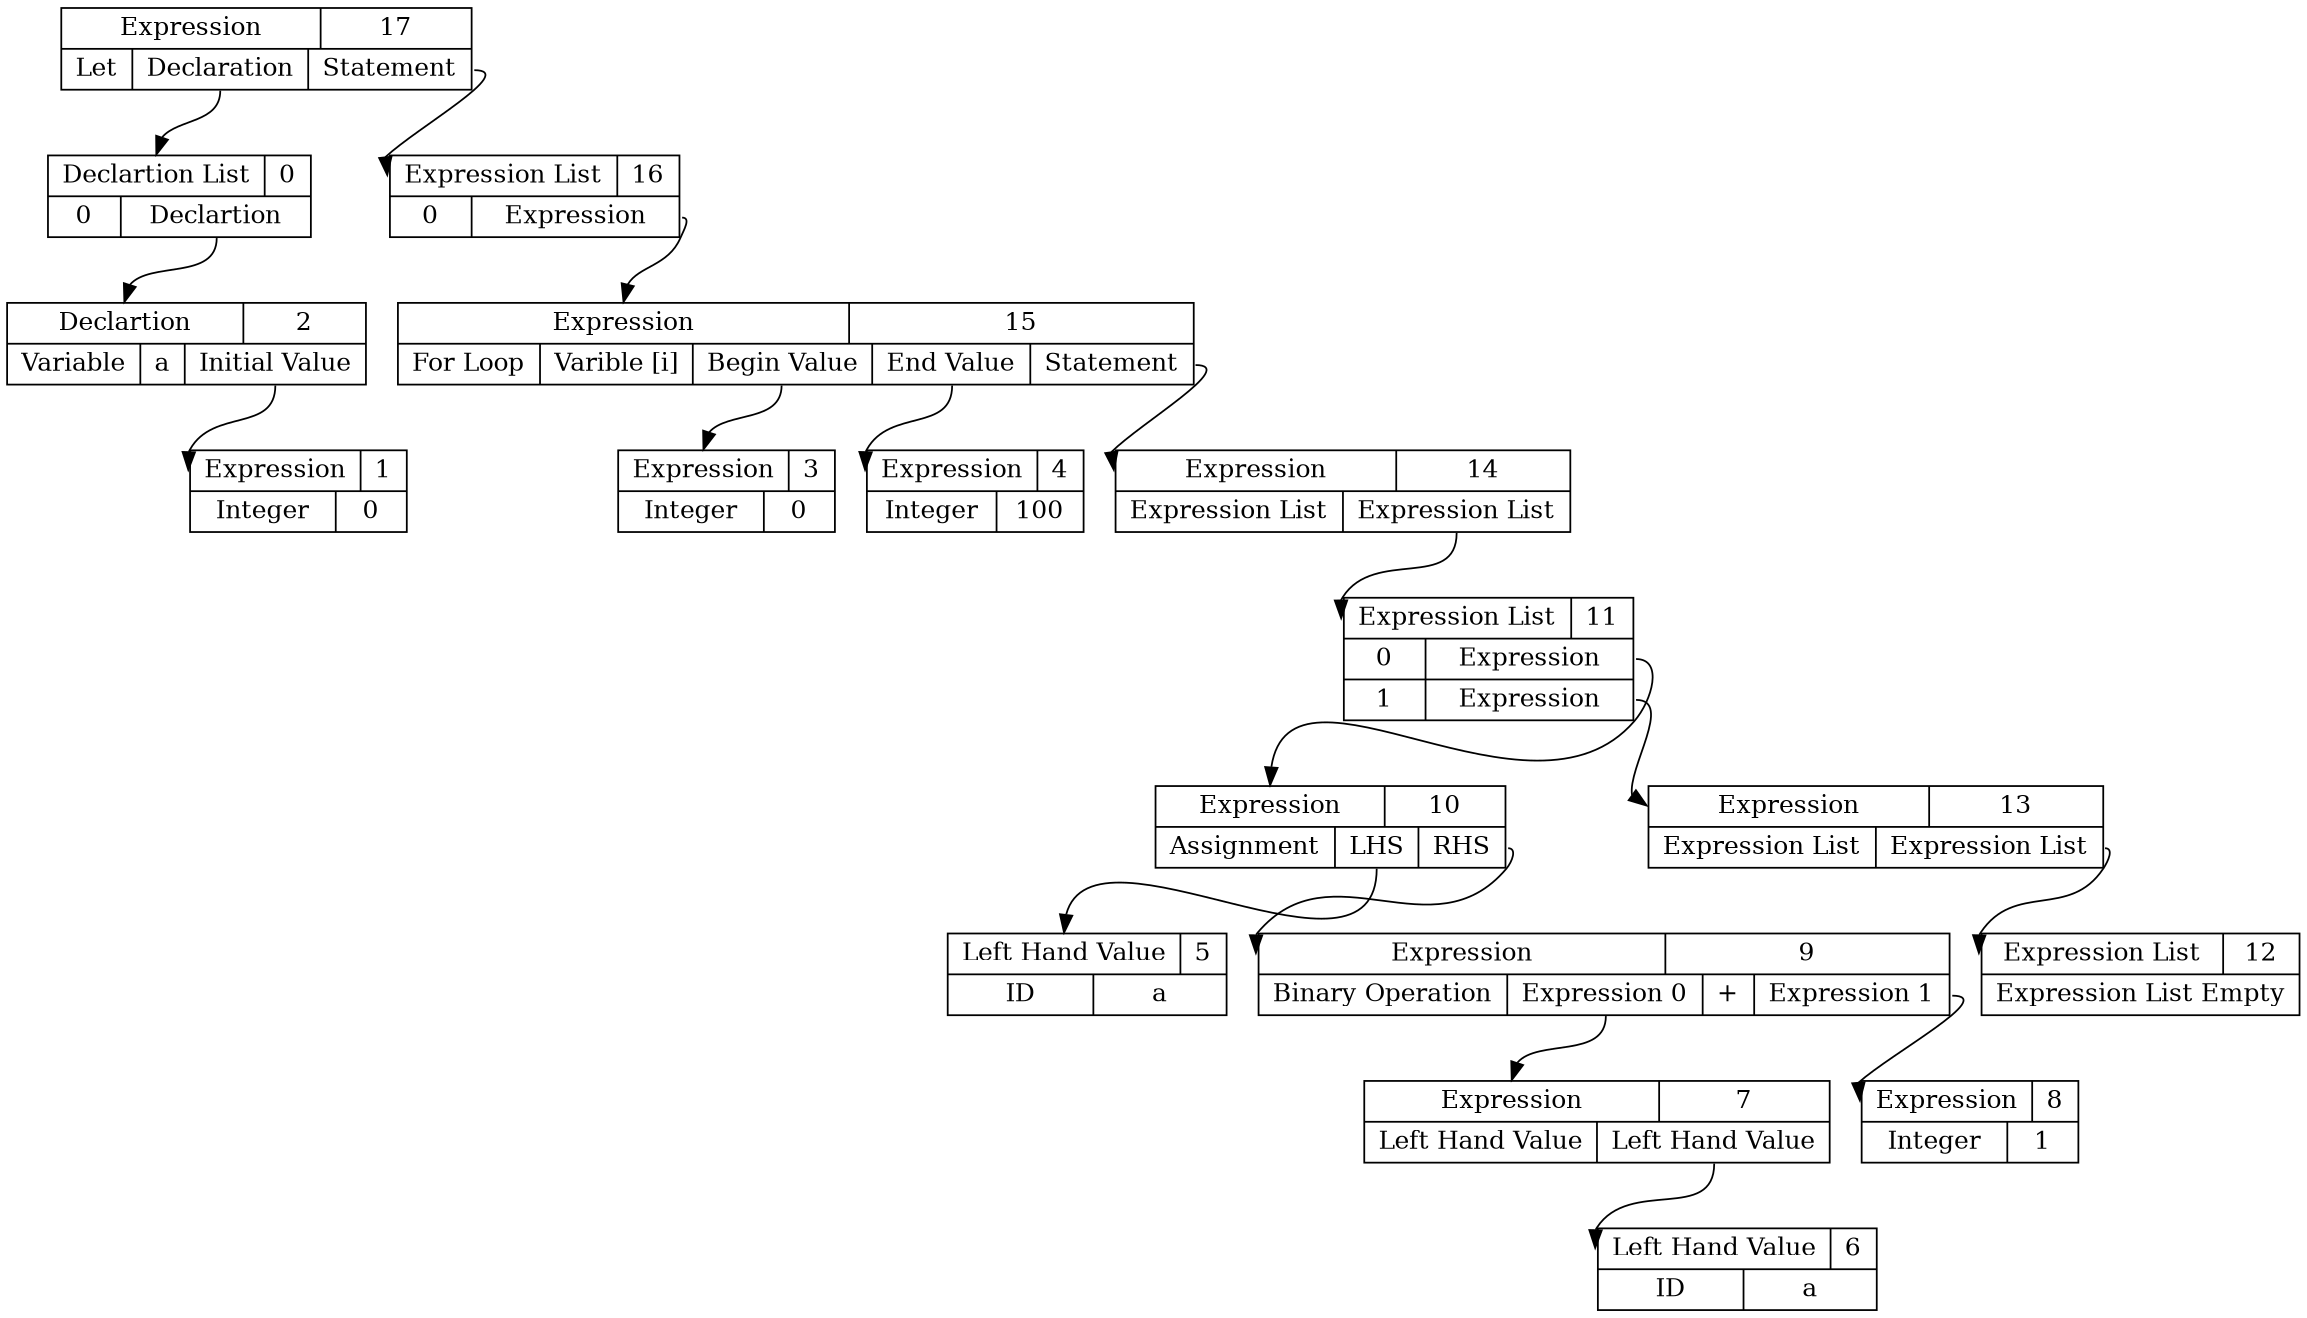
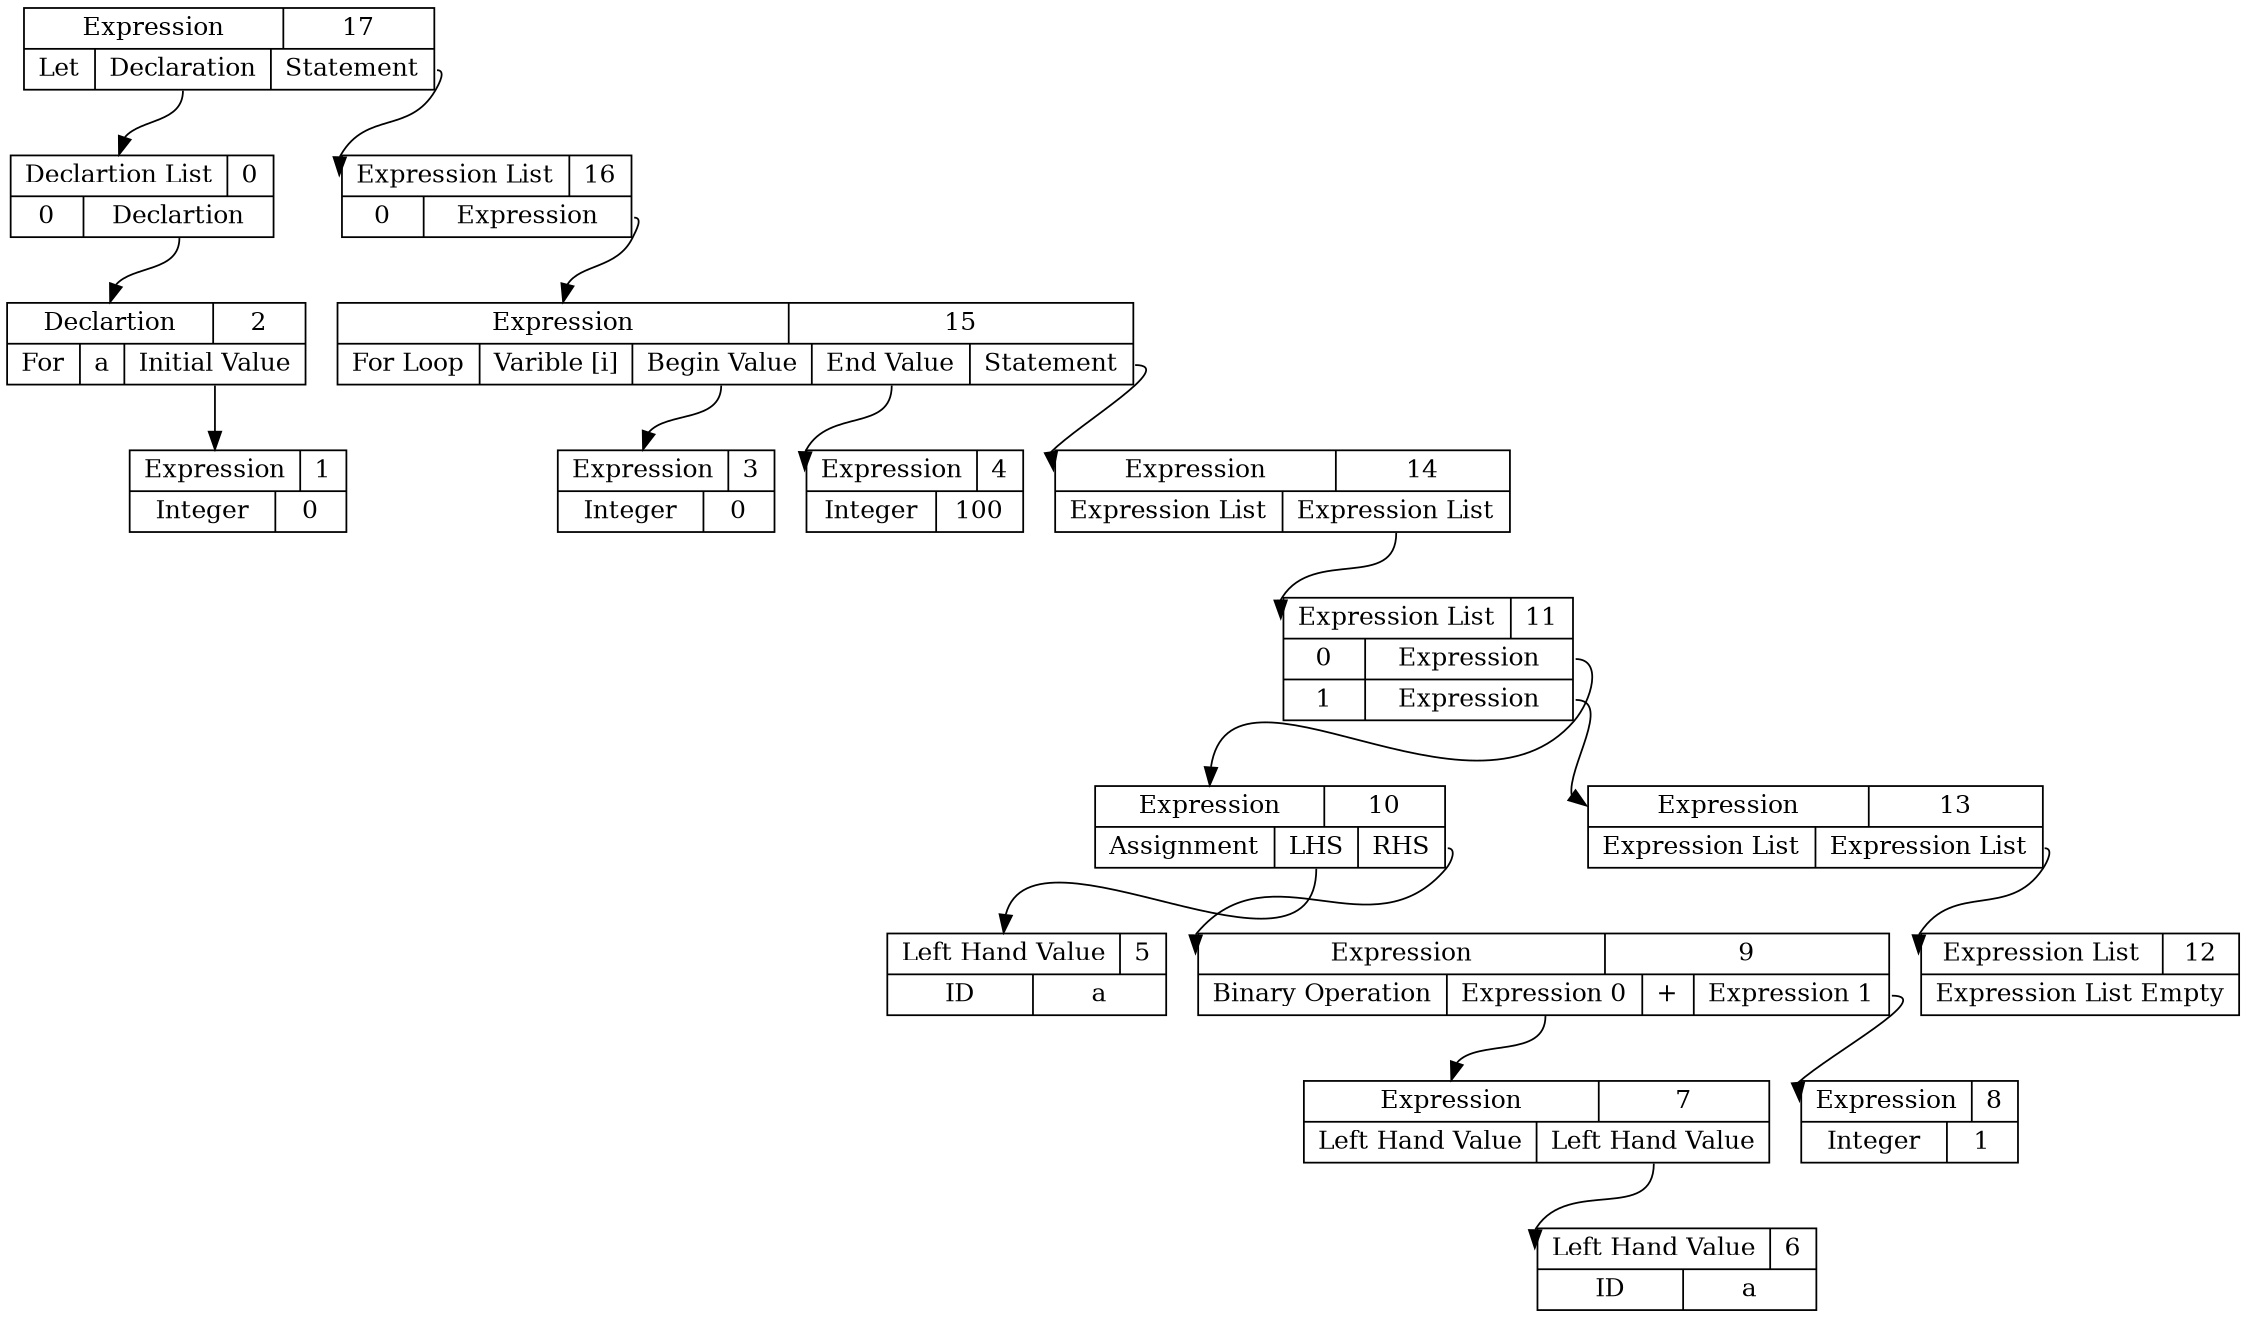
node "Declartion": text "Variable" -> "For"
